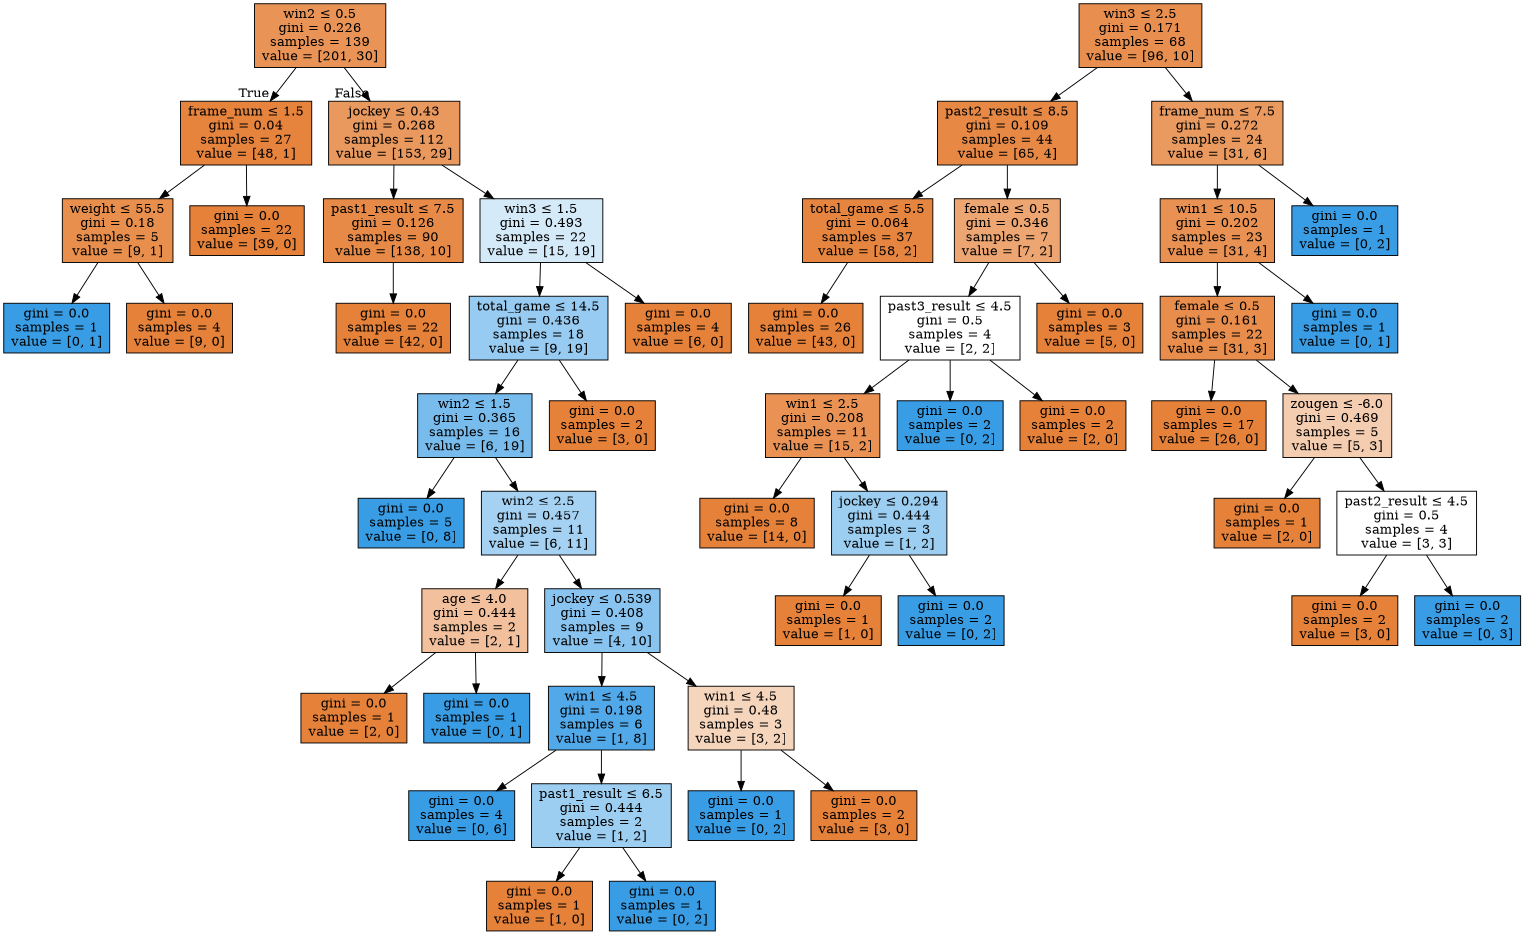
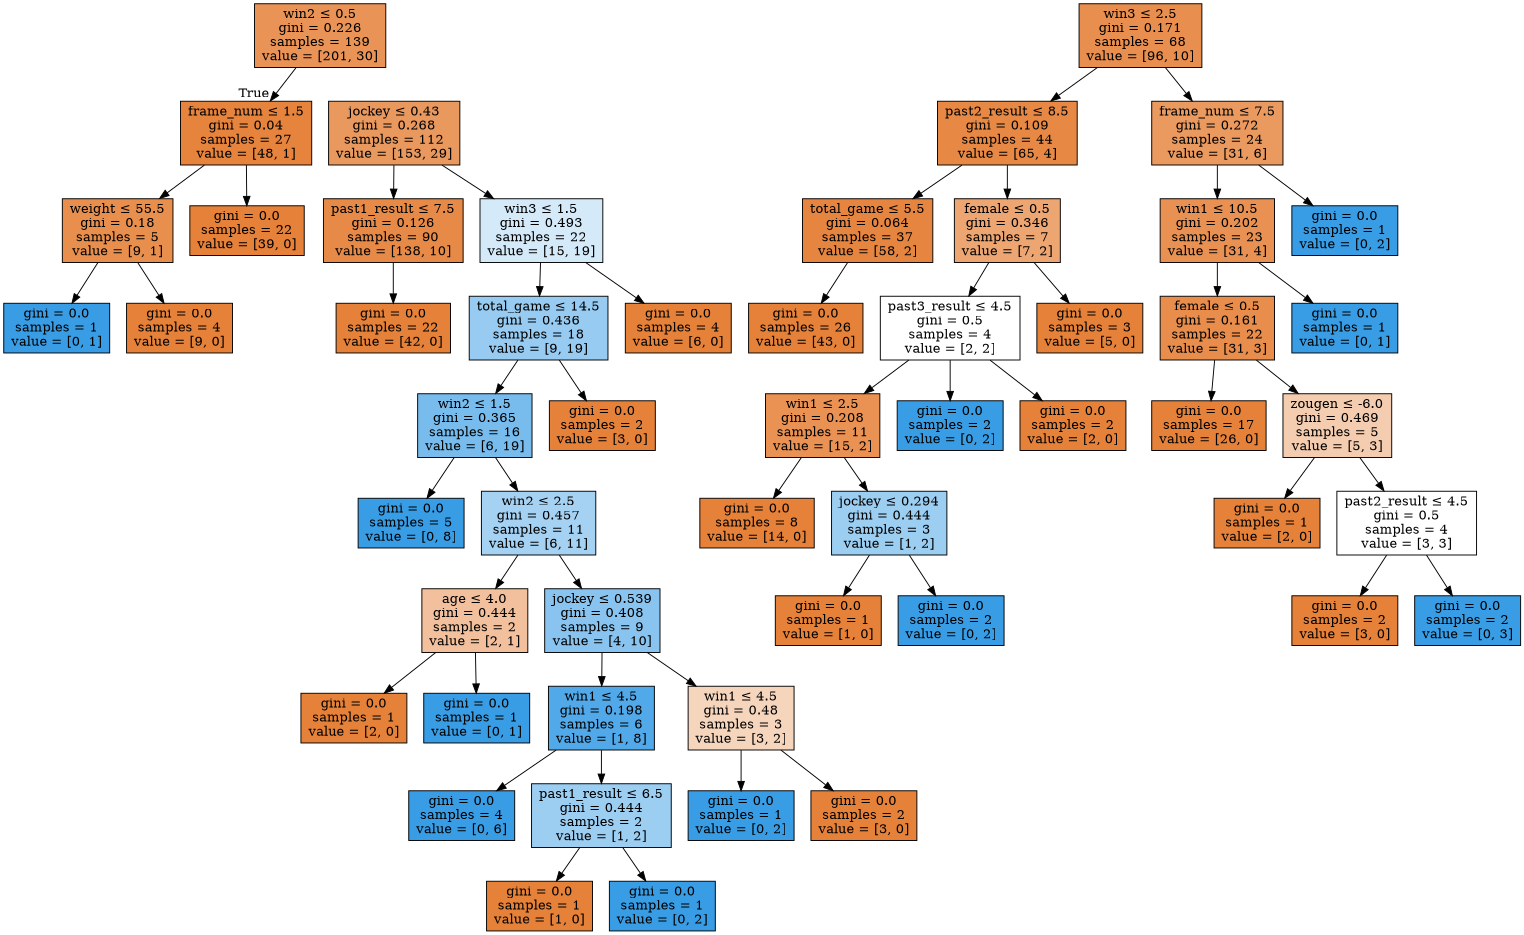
edge "win2 ≤ 0.5" -> "jockey ≤ 0.43": removed
